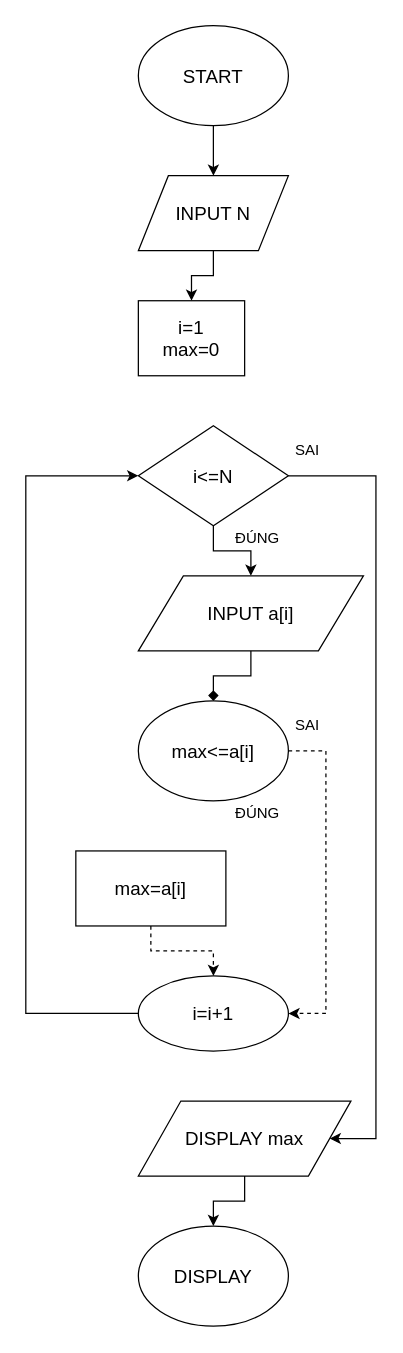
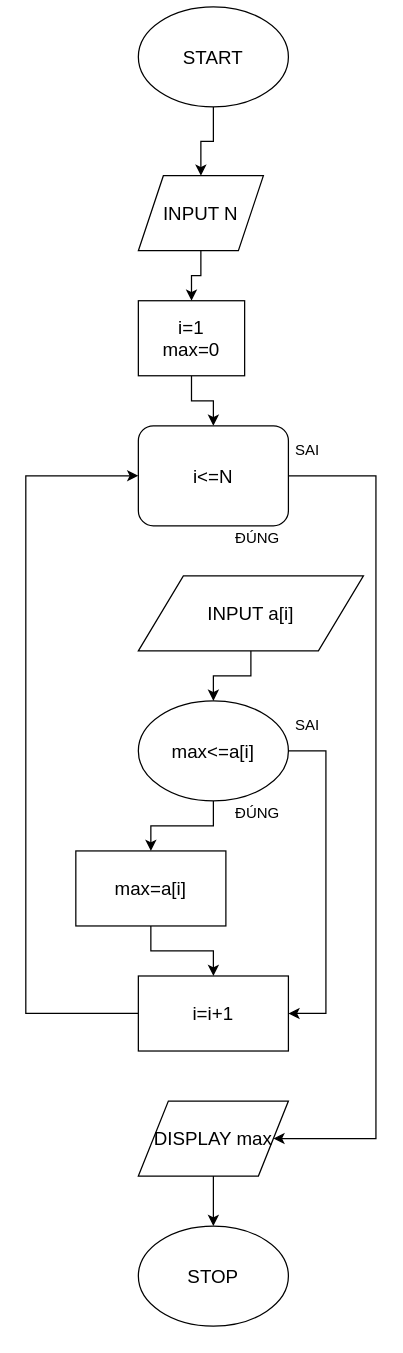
node "START": moved (213, 76) -> (213, 57)
node "INPUT N": size 150x75 -> 125x75
edge "i=1 max=0" -> "i<=N": added
node "i<=N": shape diamond -> rounded rectangle
edge "i<=N" -> "INPUT a[i]": removed
edge "INPUT a[i]" -> "max<=a[i]": arrowhead diamond -> classic
edge "max<=a[i]" -> "max=a[i]": added
edge "max<=a[i]" -> "i=i+1": style dashed -> solid
edge "max=a[i]" -> "i=i+1": style dashed -> solid
node "i=i+1": shape ellipse -> rectangle
node "DISPLAY max": size 213x75 -> 150x75
node "DISPLAY": label "DISPLAY" -> "STOP"
